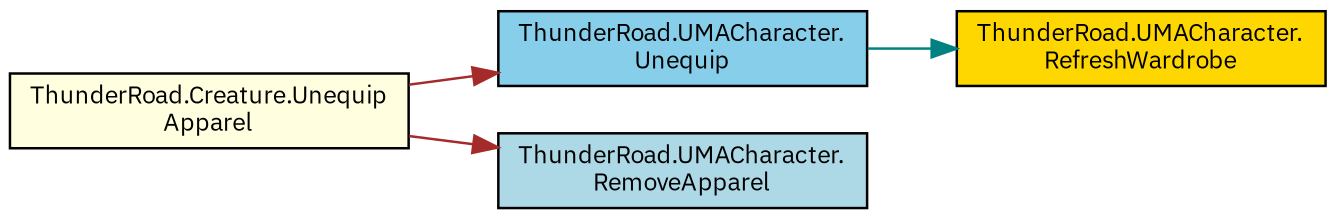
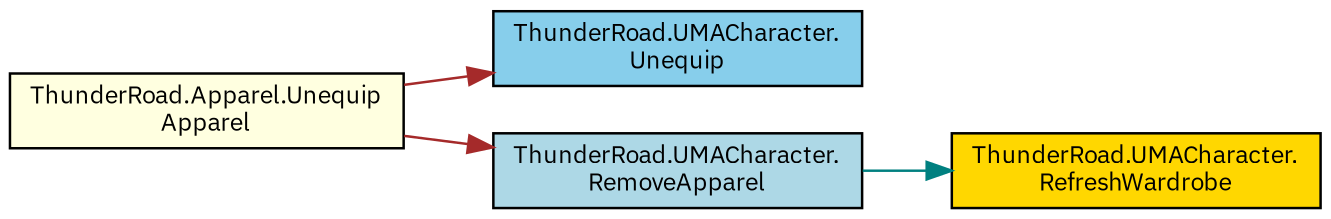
edge "ThunderRoad.UMACharacter. Unequip" -> "ThunderRoad.UMACharacter. RefreshWardrobe": now "ThunderRoad.UMACharacter. RemoveApparel" -> "ThunderRoad.UMACharacter. RefreshWardrobe"
node "ThunderRoad.Creature.Unequip Apparel": label "ThunderRoad.Creature.Unequip Apparel" -> "ThunderRoad.Apparel.Unequip Apparel"
